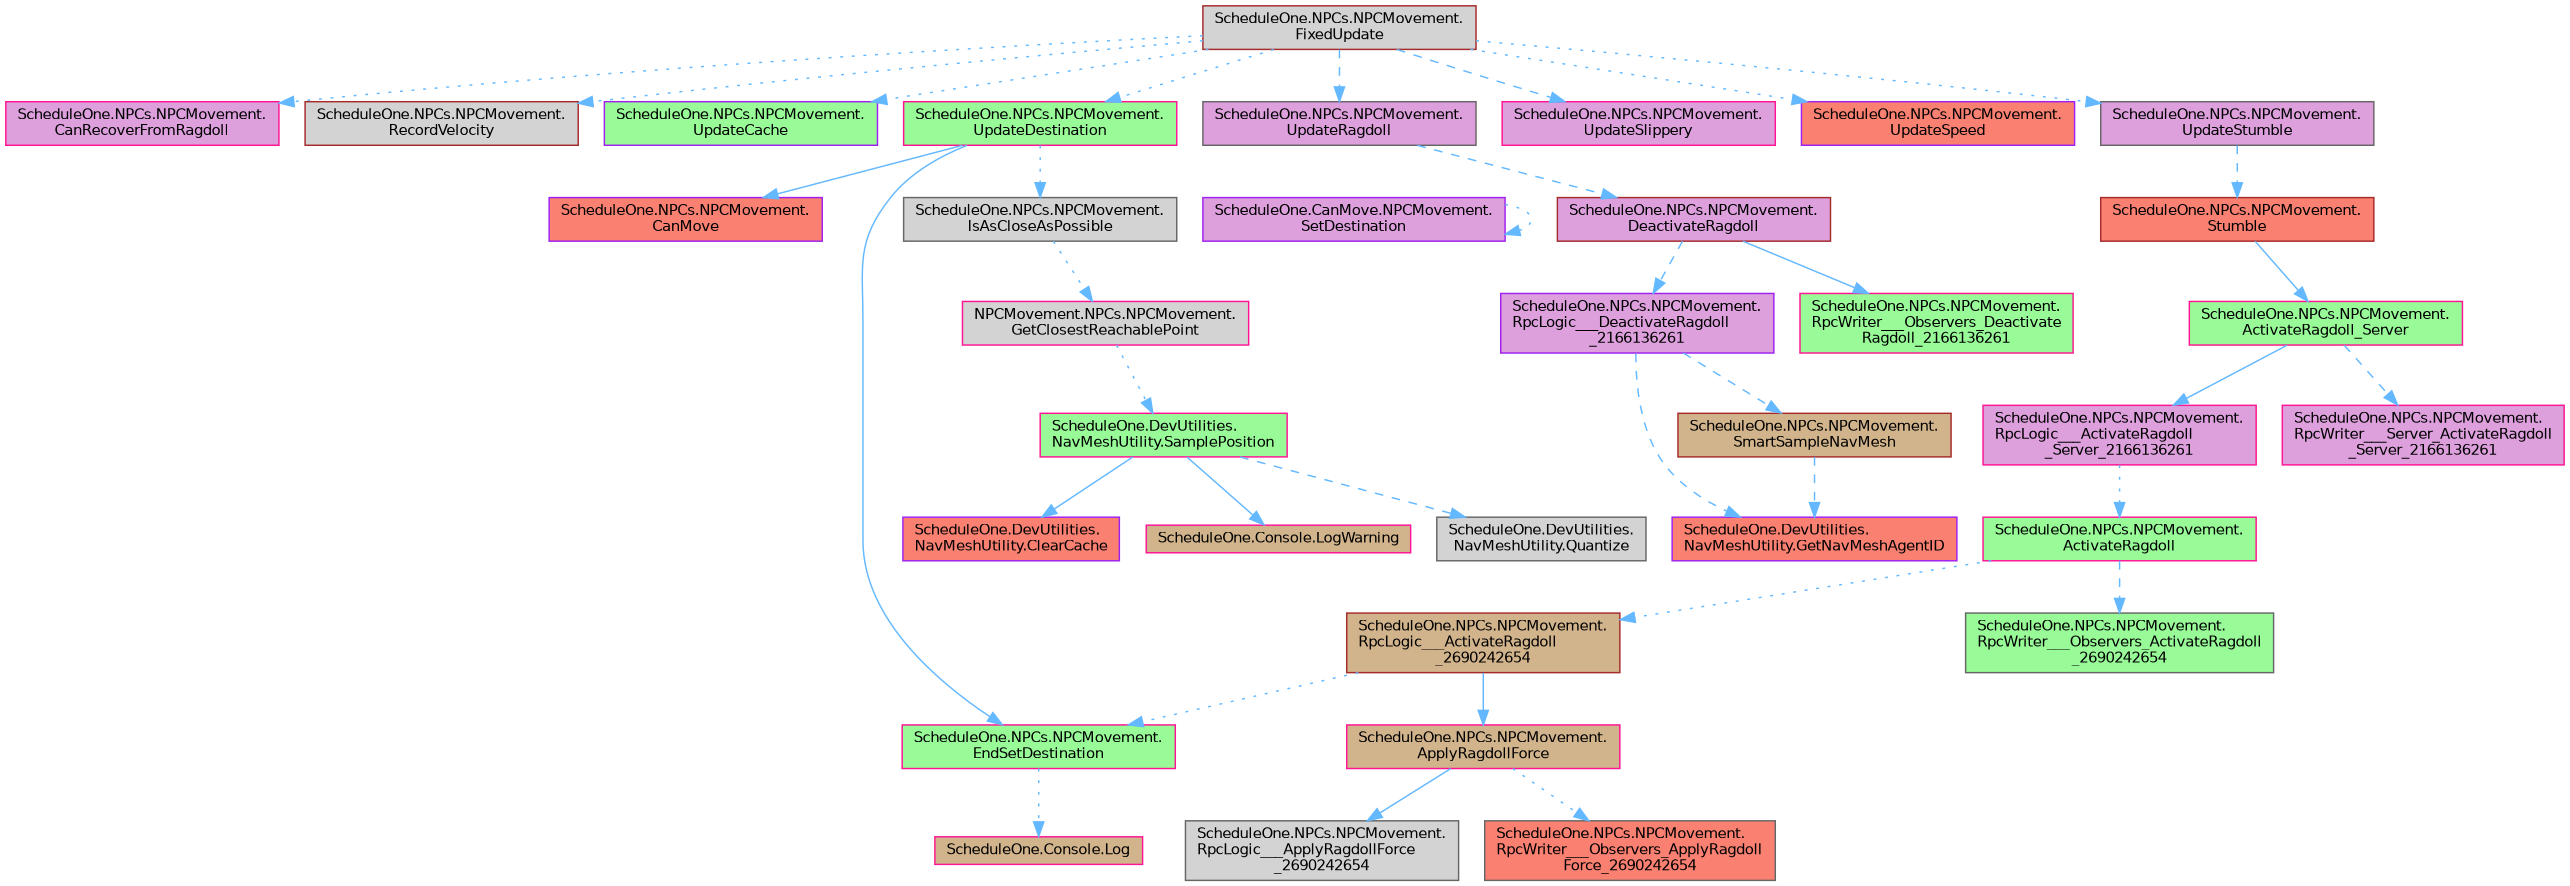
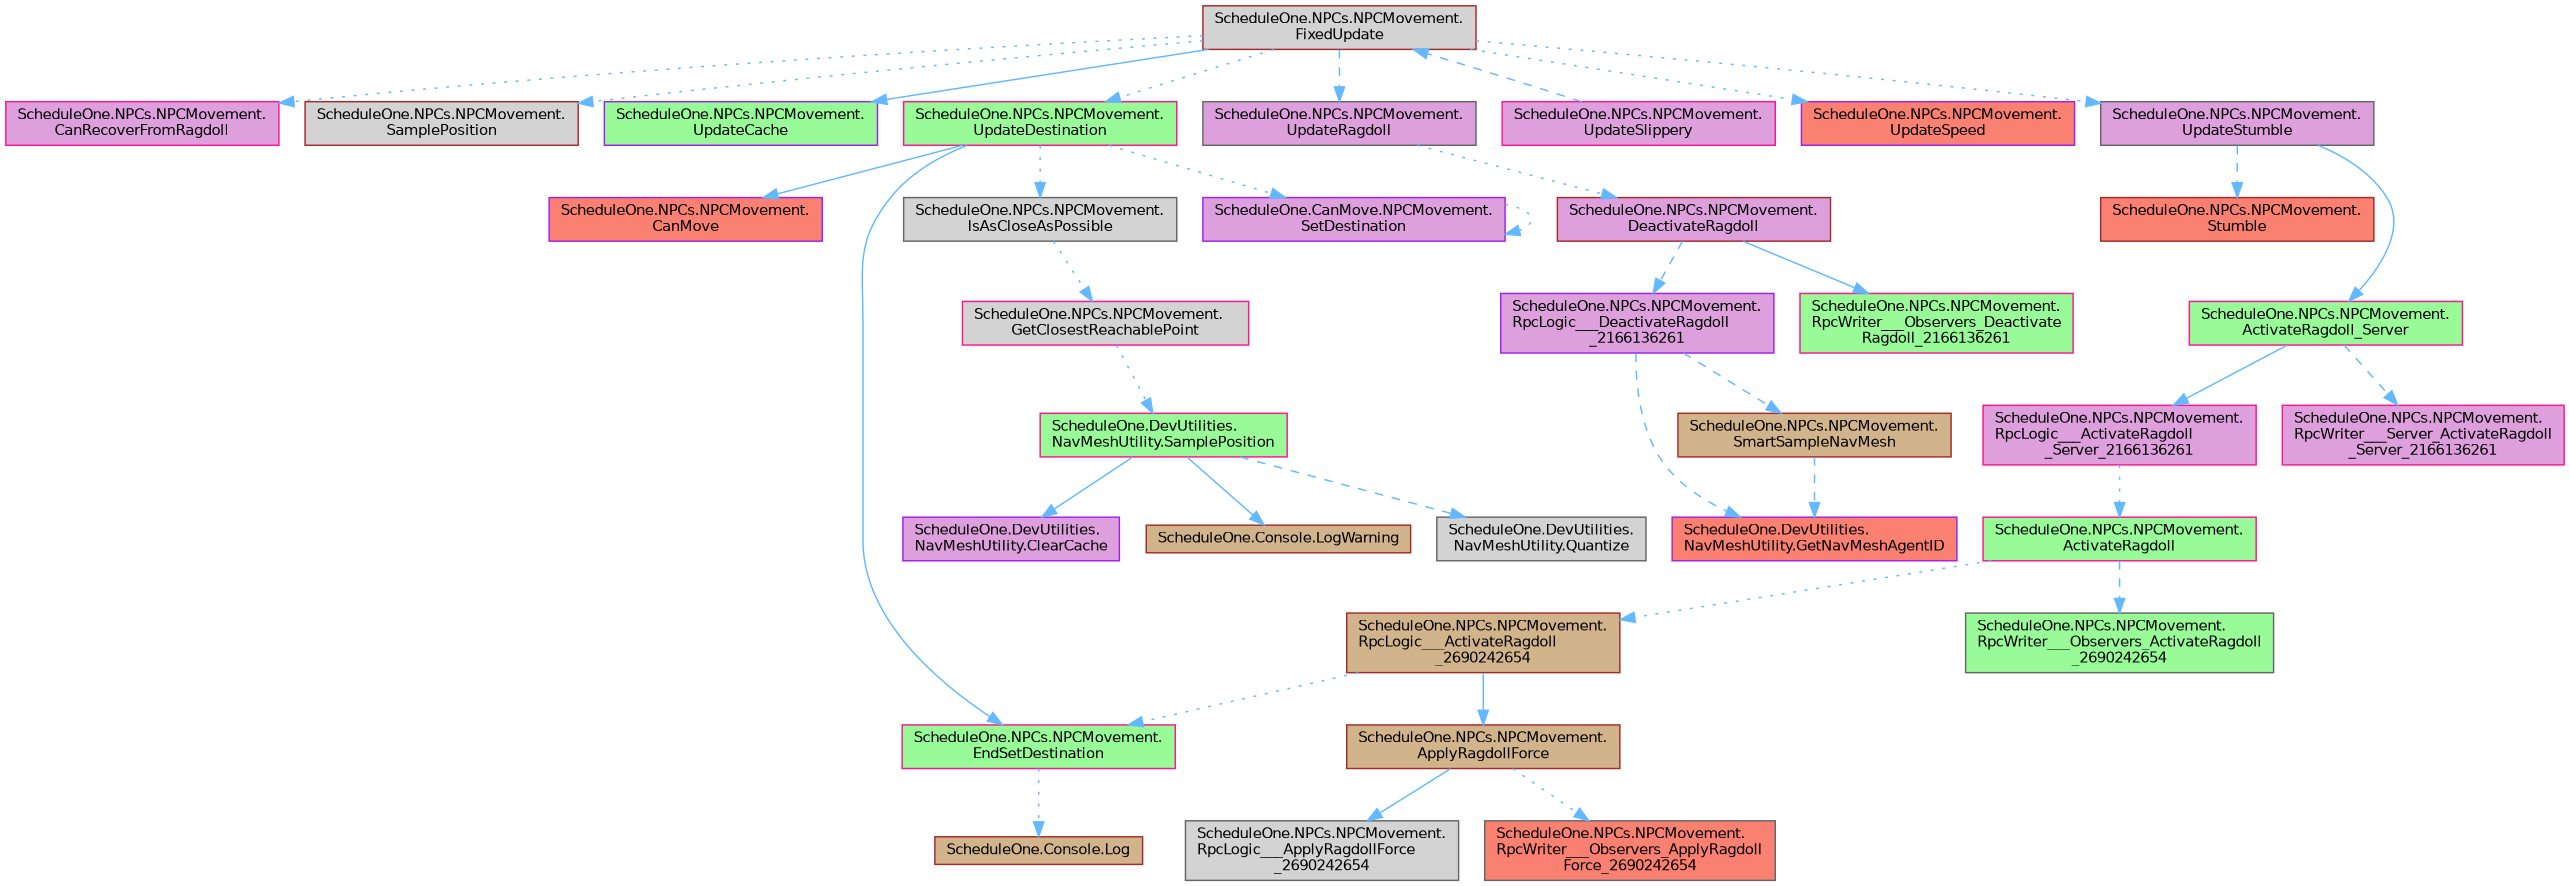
edge "ScheduleOne.NPCs.NPCMovement. FixedUpdate" -> "ScheduleOne.NPCs.NPCMovement. UpdateCache": style dotted -> solid
edge "ScheduleOne.NPCs.NPCMovement. FixedUpdate" -> "ScheduleOne.NPCs.NPCMovement. UpdateSlippery": reversed
node "ScheduleOne.NPCs.NPCMovement. RecordVelocity": label "ScheduleOne.NPCs.NPCMovement. RecordVelocity" -> "ScheduleOne.NPCs.NPCMovement. SamplePosition"
edge "ScheduleOne.NPCs.NPCMovement. UpdateDestination" -> "ScheduleOne.CanMove.NPCMovement. SetDestination": added
edge "ScheduleOne.NPCs.NPCMovement. UpdateRagdoll" -> "ScheduleOne.NPCs.NPCMovement. DeactivateRagdoll": style dashed -> dotted
edge "ScheduleOne.NPCs.NPCMovement. Stumble" -> "ScheduleOne.NPCs.NPCMovement. ActivateRagdoll_Server": now "ScheduleOne.NPCs.NPCMovement. UpdateStumble" -> "ScheduleOne.NPCs.NPCMovement. ActivateRagdoll_Server"
node "NPCMovement.NPCs.NPCMovement. GetClosestReachablePoint": label "NPCMovement.NPCs.NPCMovement. GetClosestReachablePoint" -> "ScheduleOne.NPCs.NPCMovement. GetClosestReachablePoint"
node "ScheduleOne.DevUtilities. NavMeshUtility.ClearCache": fillcolor salmon -> plum
node "ScheduleOne.Console.LogWarning": color deeppink -> brown
node "ScheduleOne.NPCs.NPCMovement. ApplyRagdollForce": color deeppink -> brown
node "ScheduleOne.Console.Log": color deeppink -> brown
